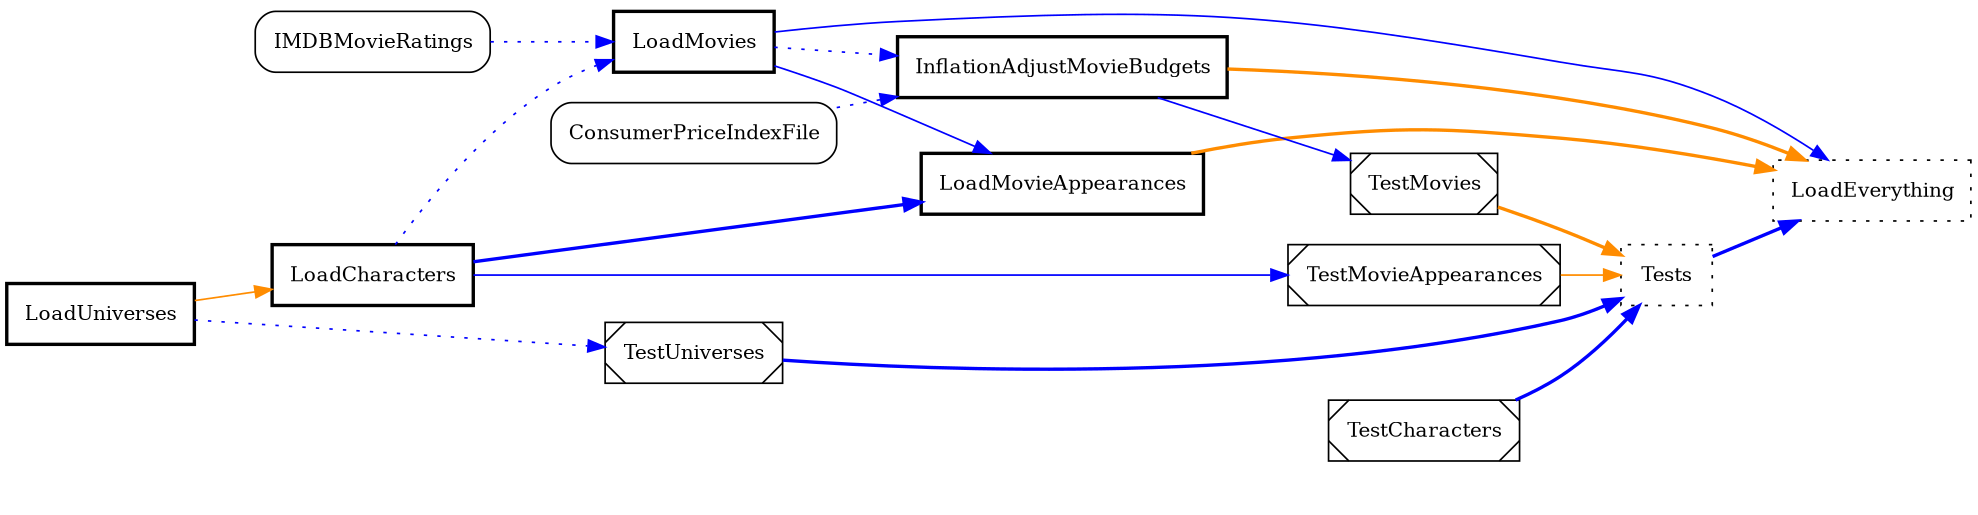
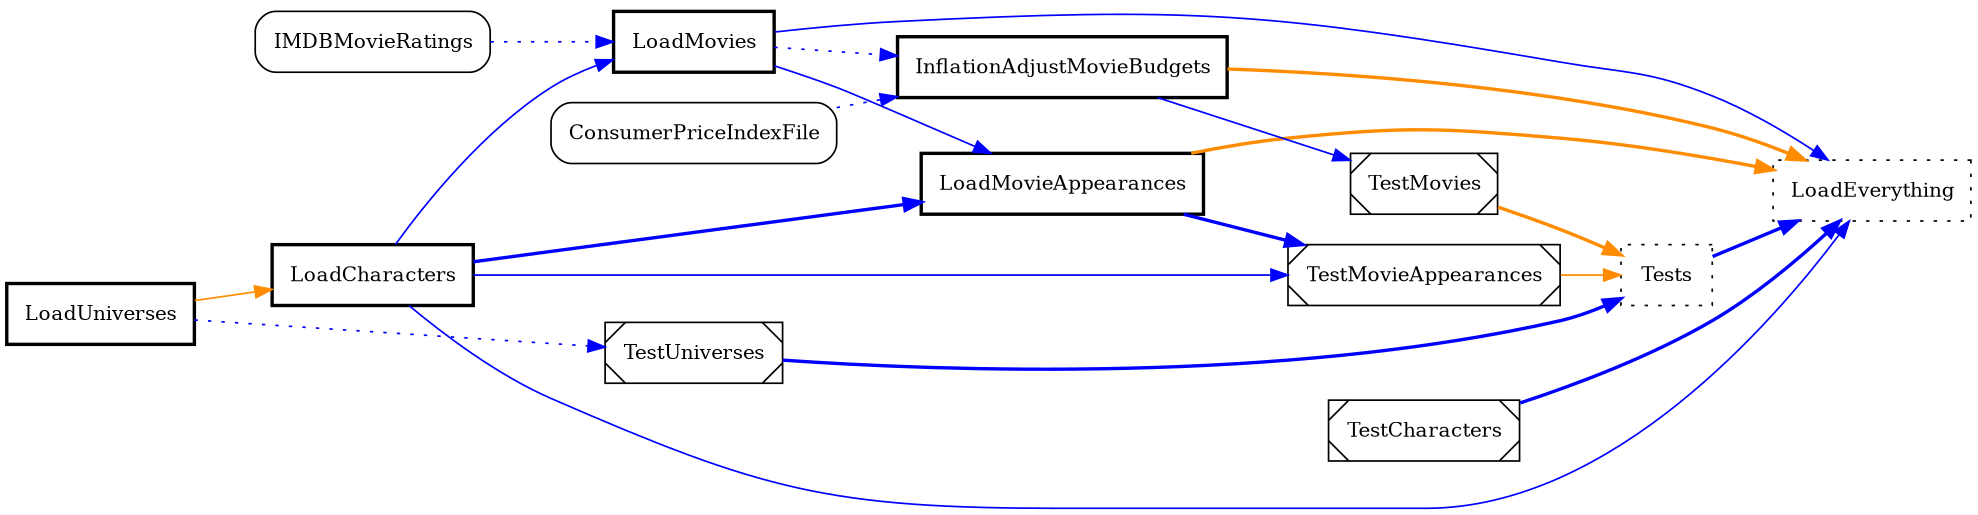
edge "LoadCharacters" -> "LoadMovies": style dotted -> solid
edge "LoadMovieAppearances" -> "TestMovieAppearances": added
edge "TestCharacters" -> "Tests": now "TestCharacters" -> "LoadEverything"
edge "LoadCharacters" -> "LoadEverything": added
